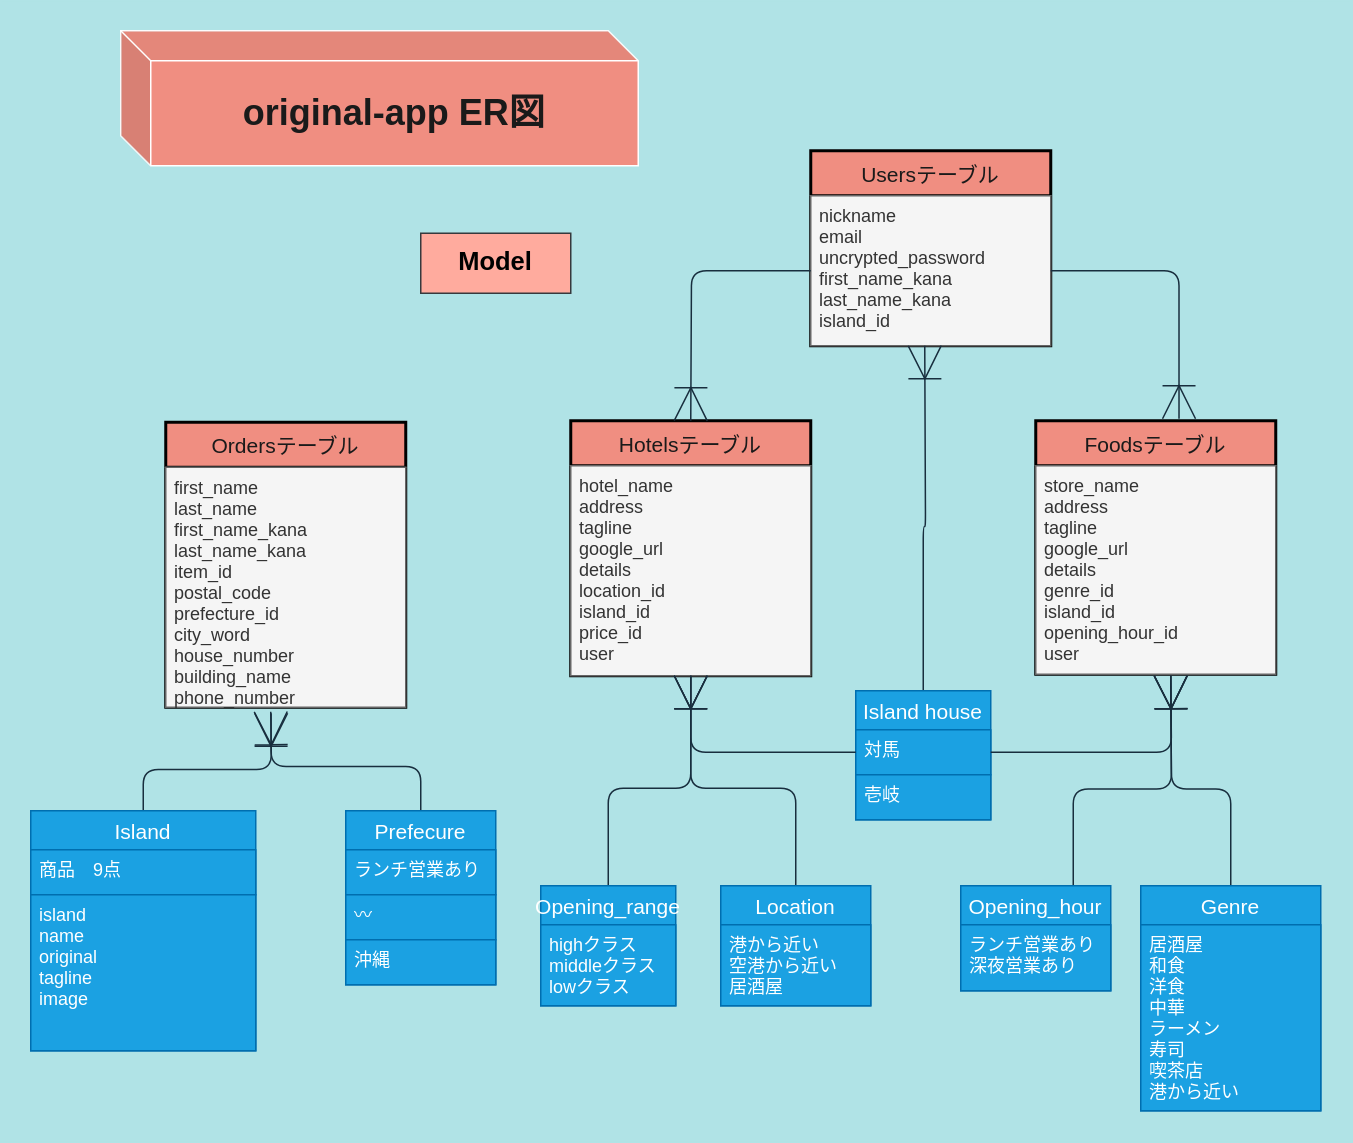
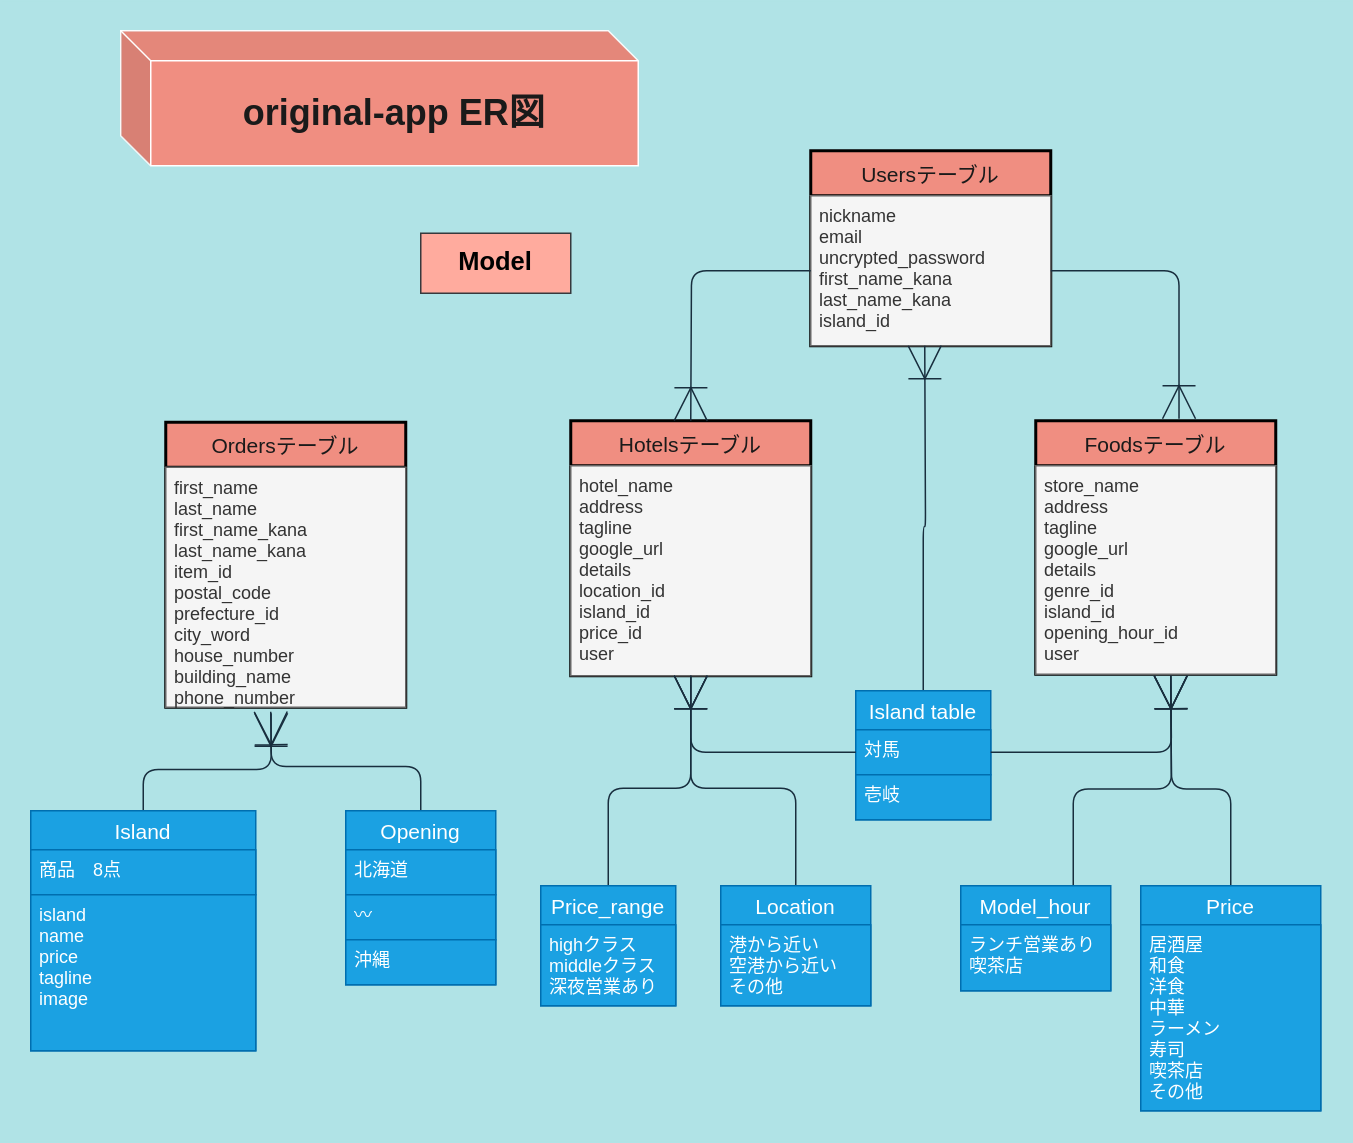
node "Island house": label "Island house" -> "Island table"
node "Prefecure": label "Prefecure" -> "Opening"
node "商品 9点": label "商品 9点" -> "商品 8点"
node "ランチ営業あり": label "ランチ営業あり" -> "北海道"
node "Opening_range": label "Opening_range" -> "Price_range"
node "Opening_hour": label "Opening_hour" -> "Model_hour"
node "Genre": label "Genre" -> "Price"
node "island name original tagline image": label "island name original tagline image" -> "island name price tagline image"
node "highクラス middleクラス lowクラス": label "highクラス middleクラス lowクラス" -> "highクラス middleクラス 深夜営業あり"
node "港から近い 空港から近い 居酒屋": label "港から近い 空港から近い 居酒屋" -> "港から近い 空港から近い その他"
node "ランチ営業あり 深夜営業あり": label "ランチ営業あり 深夜営業あり" -> "ランチ営業あり 喫茶店"
node "居酒屋 和食 洋食 中華 ラーメン 寿司 喫茶店 港から近い": label "居酒屋 和食 洋食 中華 ラーメン 寿司 喫茶店 港から近い" -> "居酒屋 和食 洋食 中華 ラーメン 寿司 喫茶店 その他"
